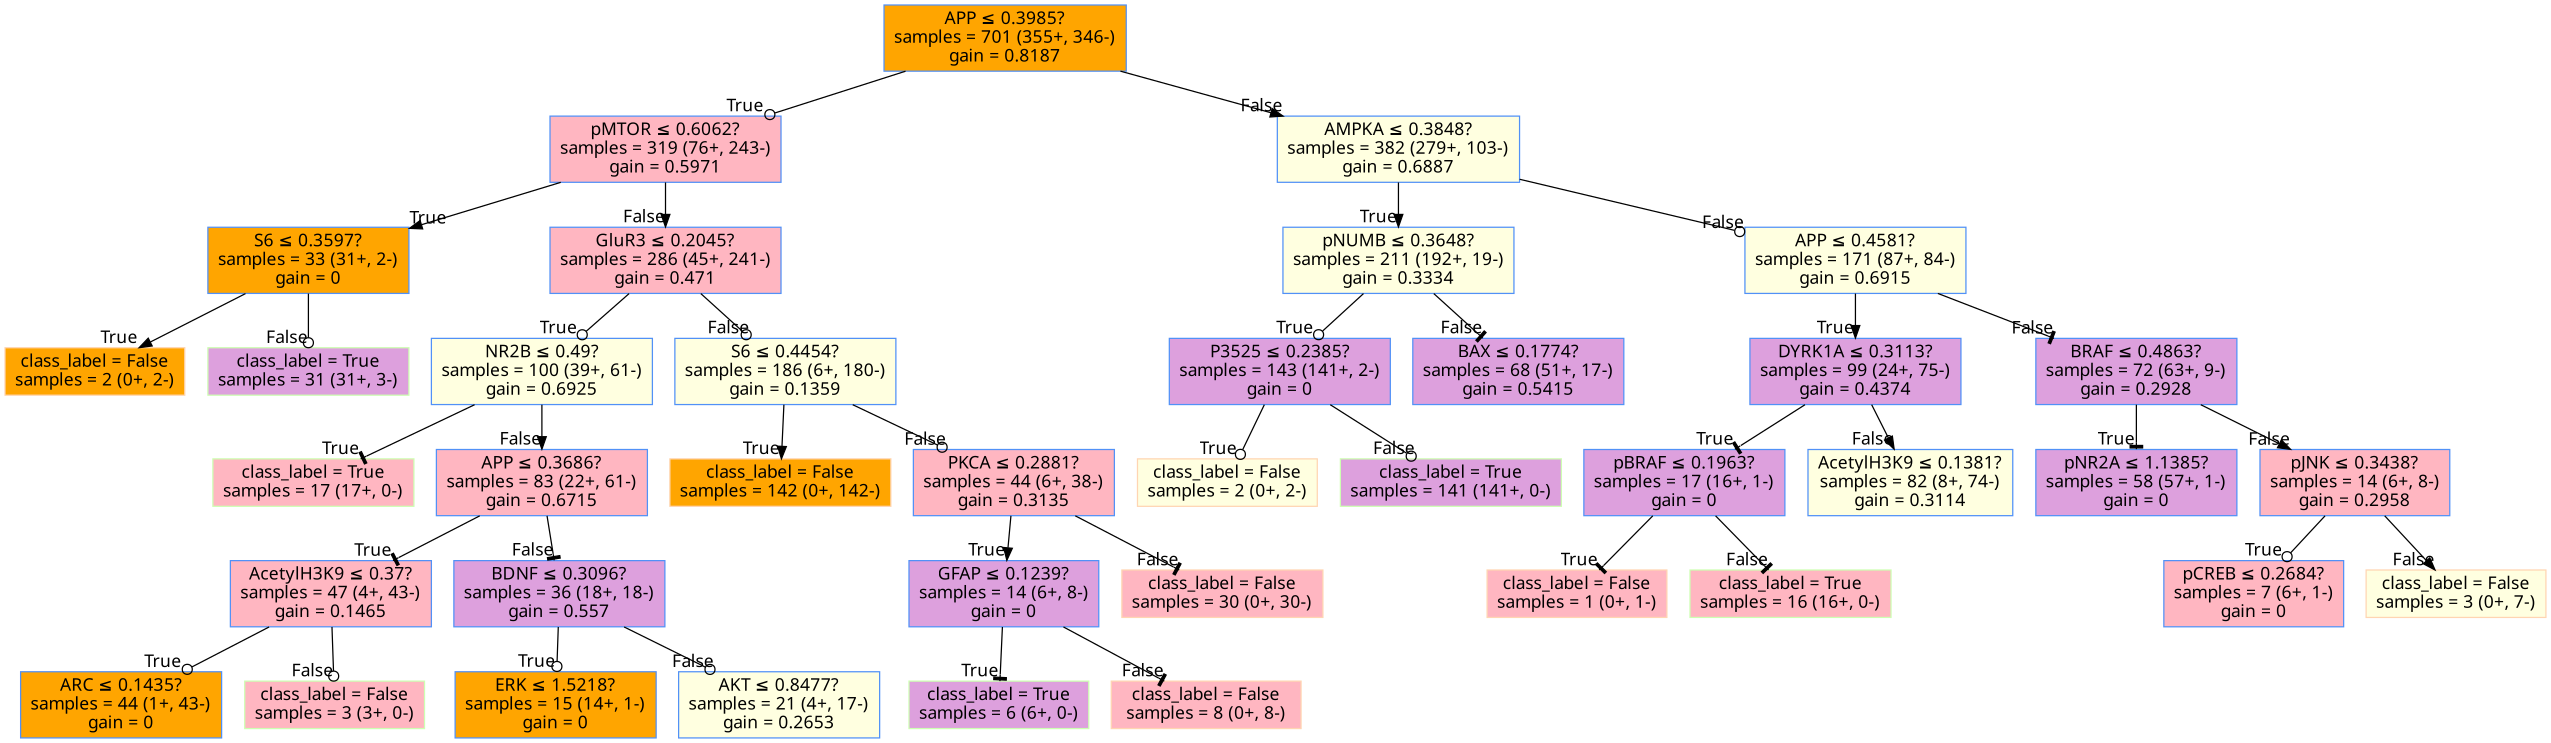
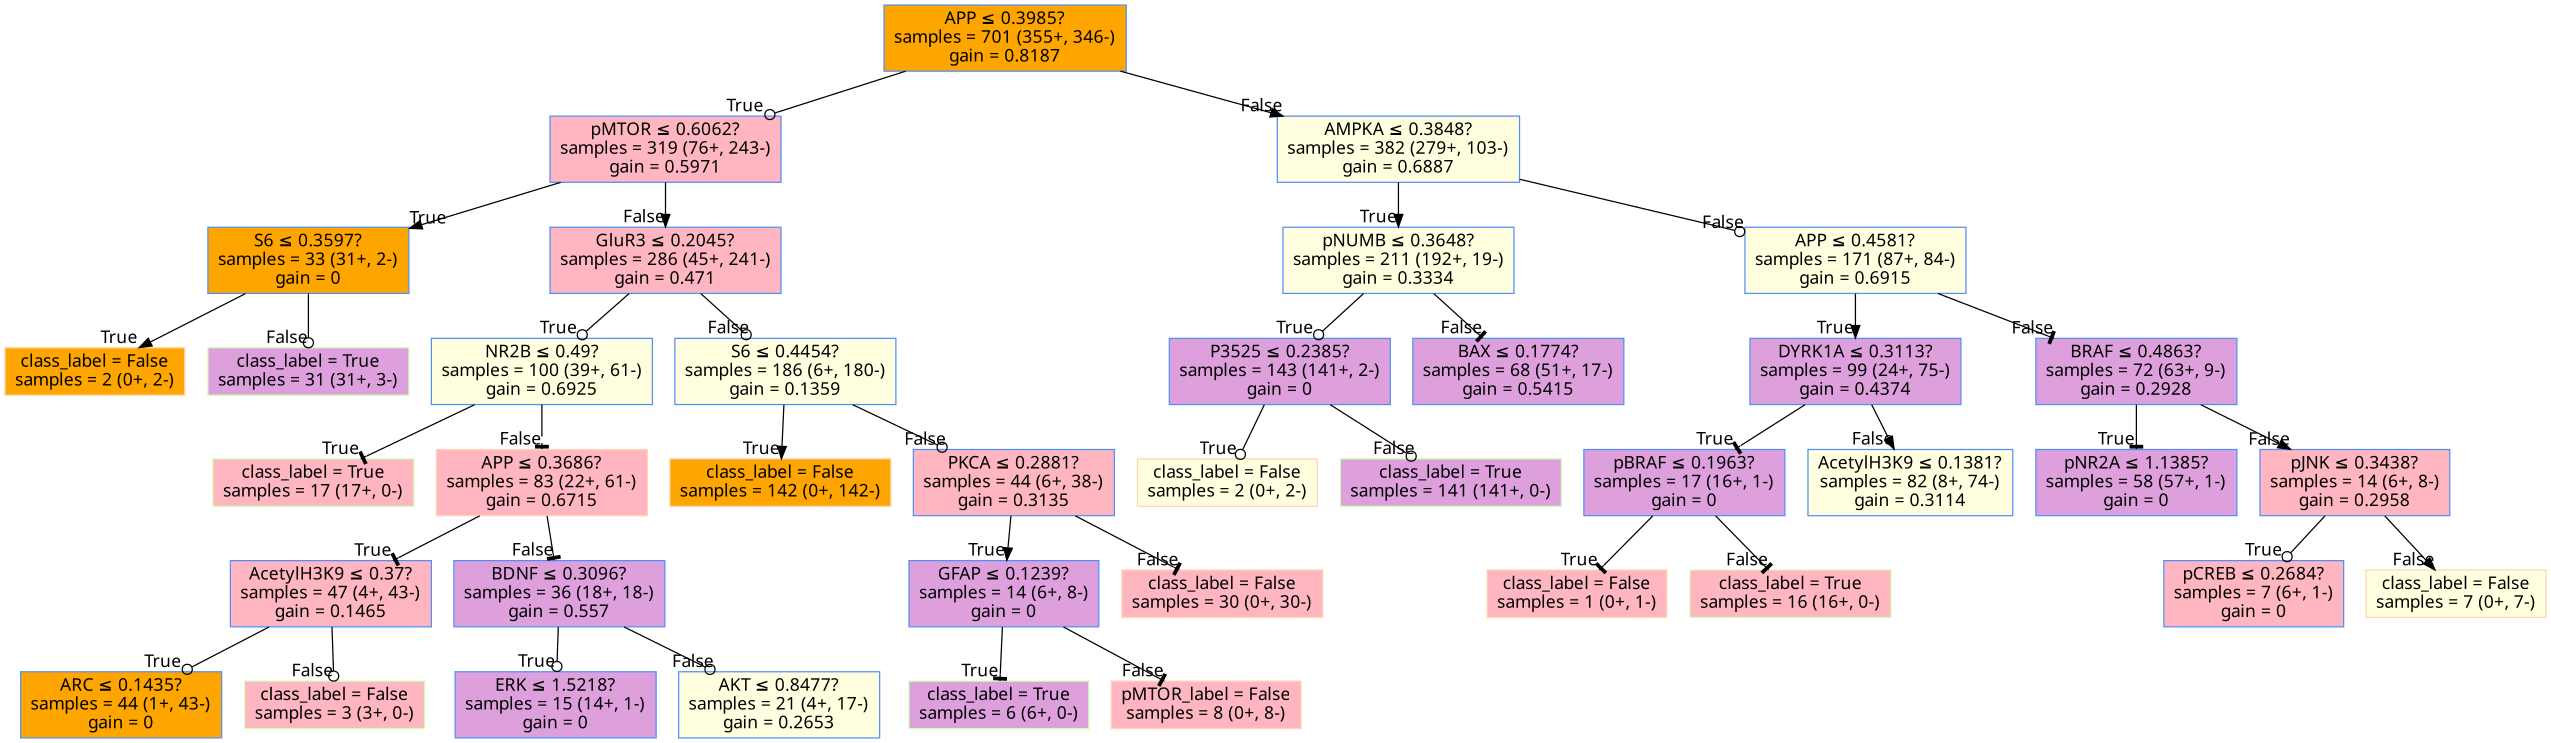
edge "NR2B ≤ 0.49? samples = 100 (39+, 61-) gain = 0.6925" -> "APP ≤ 0.3686? samples = 83 (22+, 61-) gain = 0.6715": arrowhead normal -> tee
node "APP ≤ 0.3686? samples = 83 (22+, 61-) gain = 0.6715": color #5191f7 -> #ffd5b2
node "class_label = False samples = 3 (0+, 7-)": label "class_label = False samples = 3 (0+, 7-)" -> "class_label = False samples = 7 (0+, 7-)"
node "ERK ≤ 1.5218? samples = 15 (14+, 1-) gain = 0": fillcolor orange -> plum
node "class_label = False samples = 8 (0+, 8-)": label "class_label = False samples = 8 (0+, 8-)" -> "pMTOR_label = False samples = 8 (0+, 8-)"
